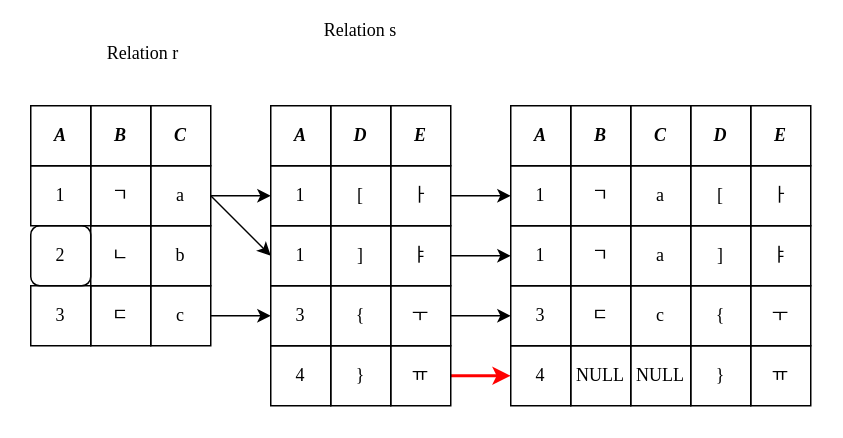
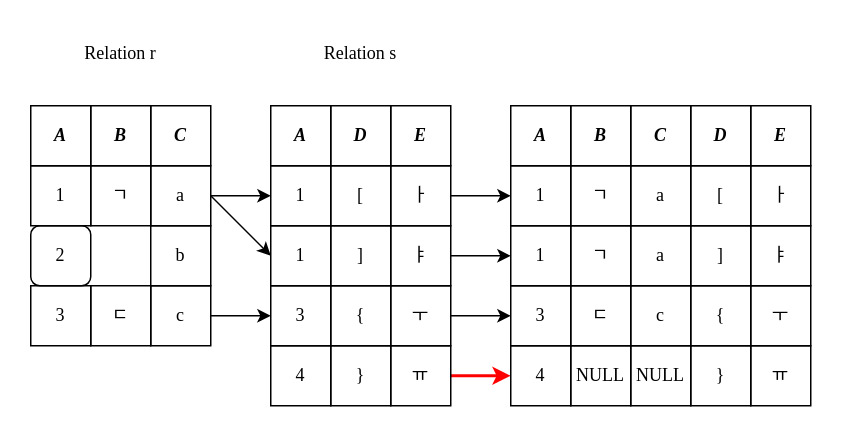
node "Relation s": moved (361, 31) -> (361, 53)
node "Relation r": moved (143, 53) -> (121, 53)
node "ㄴ": removed
